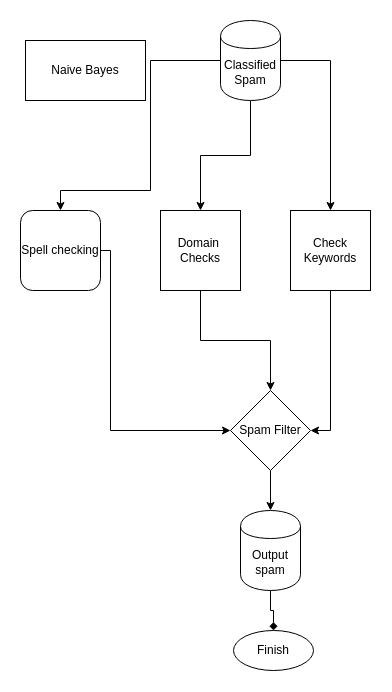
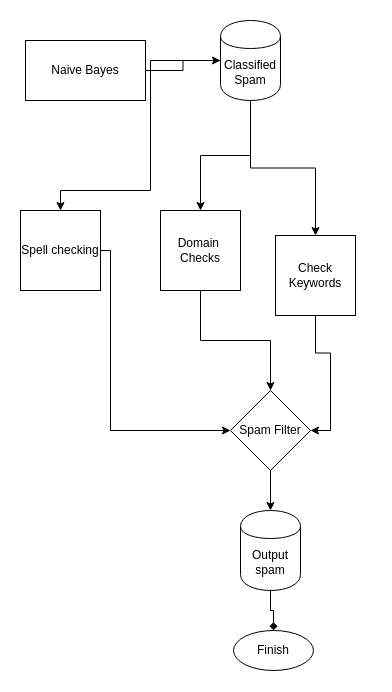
edge "Naive Bayes" -> "Classified Spam": added
node "Spell checking": shape rounded rectangle -> rectangle
node "Check Keywords": moved (331, 251) -> (316, 276)
